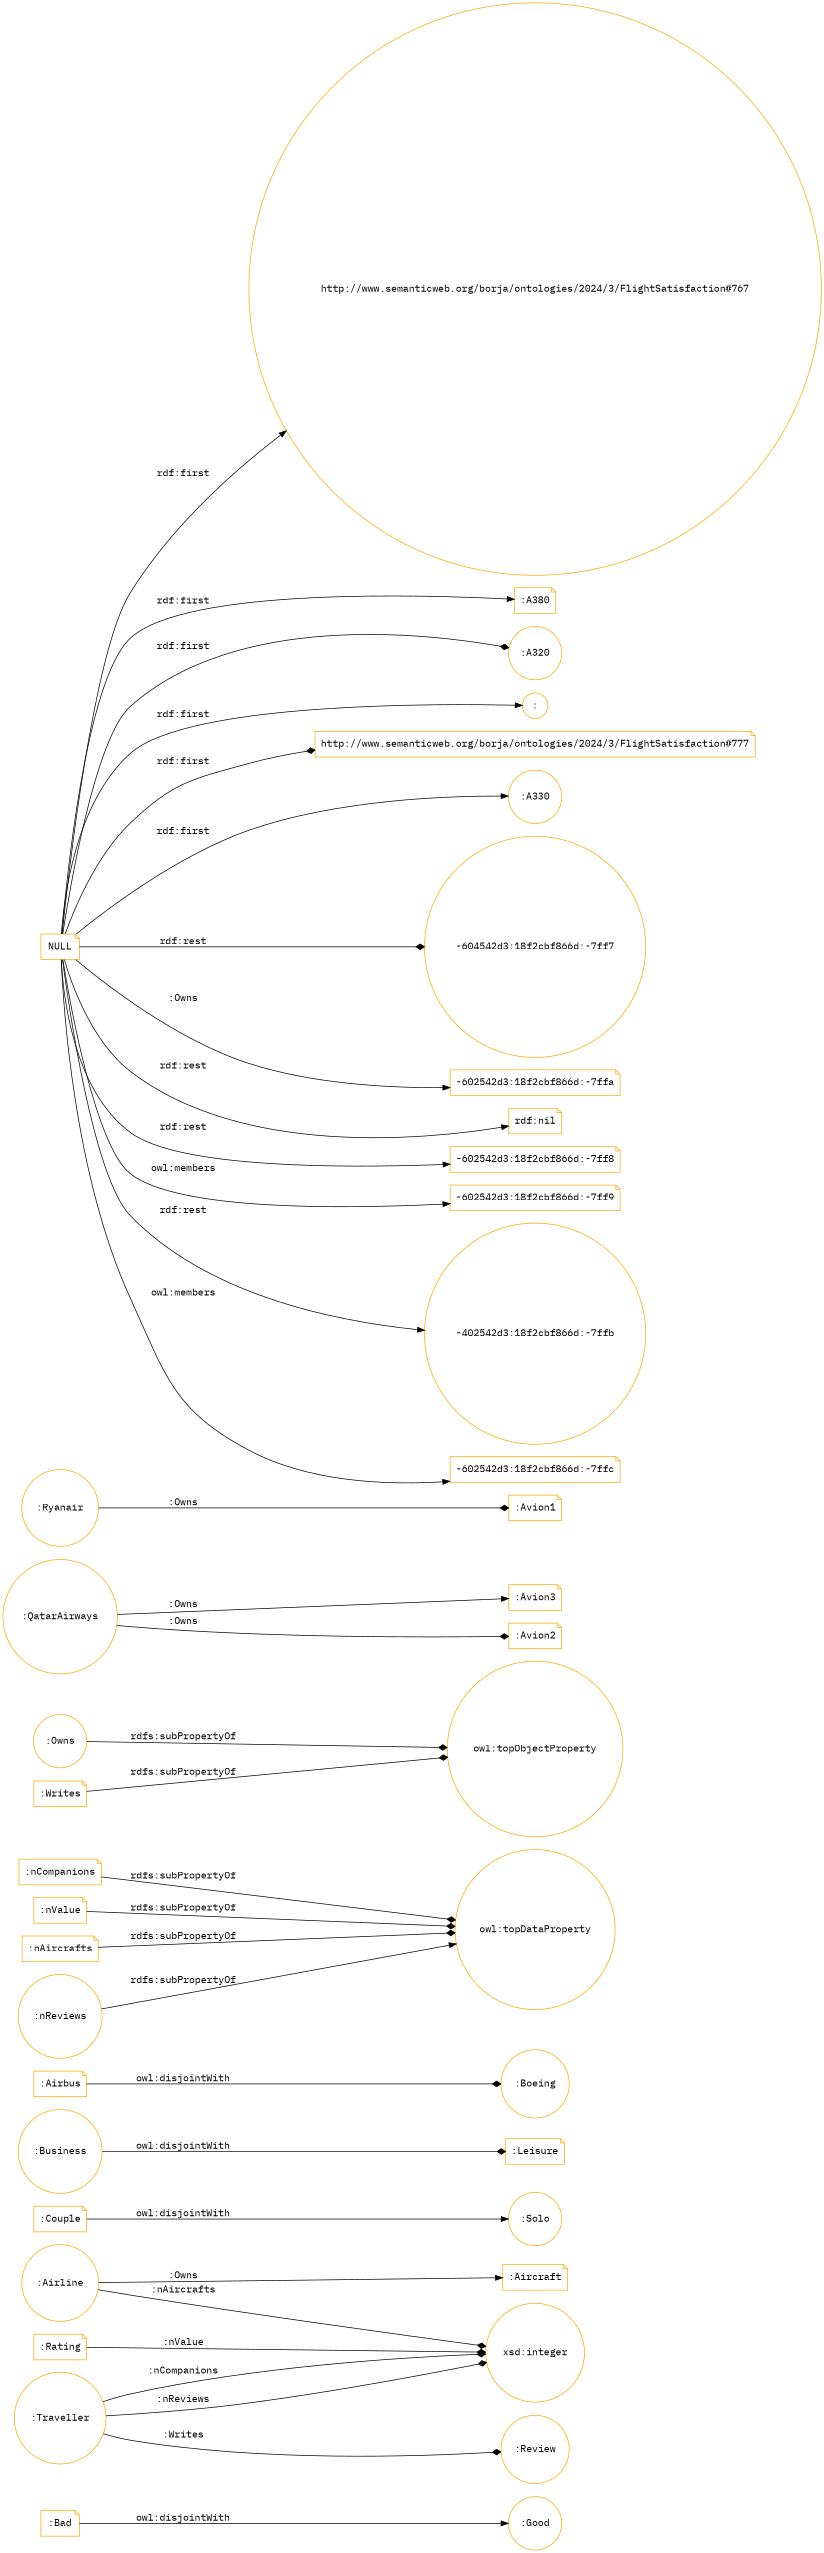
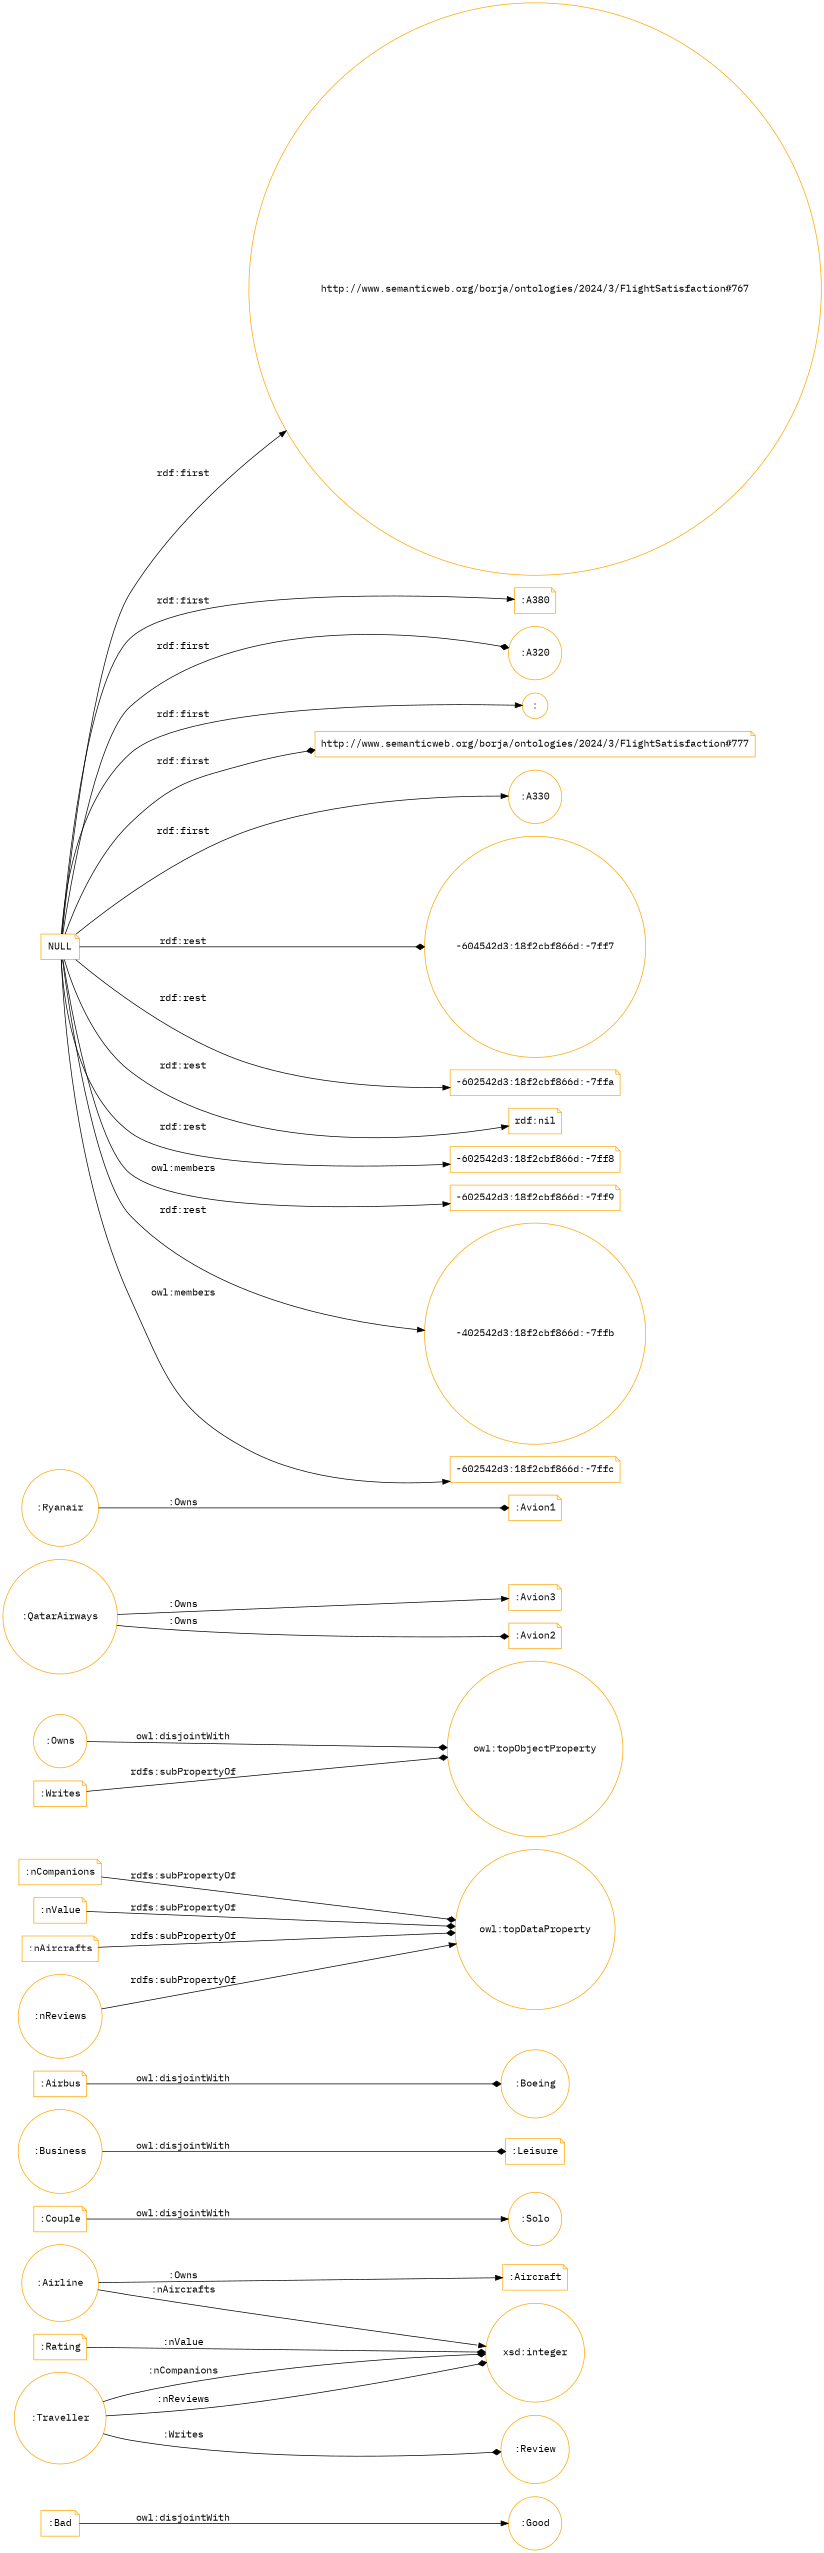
edge "NULL" -> "-602542d3:18f2cbf866d:-7ffa": label ":Owns" -> "rdf:rest"
edge ":Owns" -> "owl:topObjectProperty": label "rdfs:subPropertyOf" -> "owl:disjointWith"
edge ":Airline" -> "xsd:integer": arrowhead diamond -> normal
